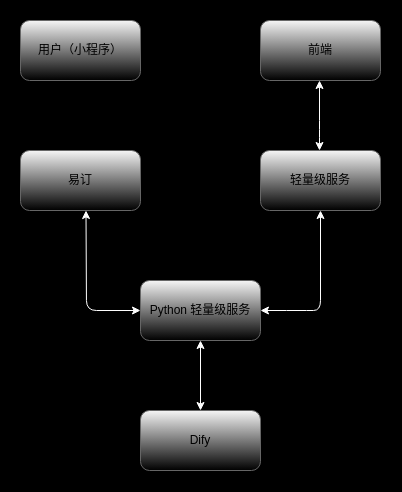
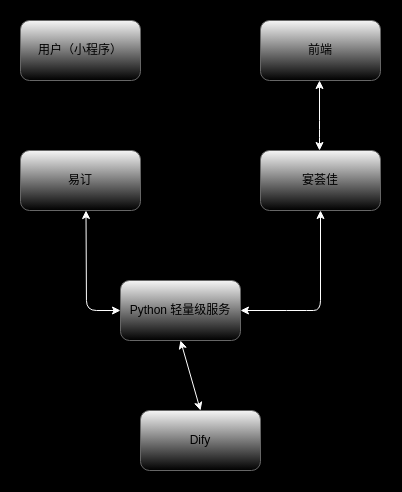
node "轻量级服务": label "轻量级服务" -> "宴荟佳"
node "Python 轻量级服务": moved (201, 311) -> (181, 311)
